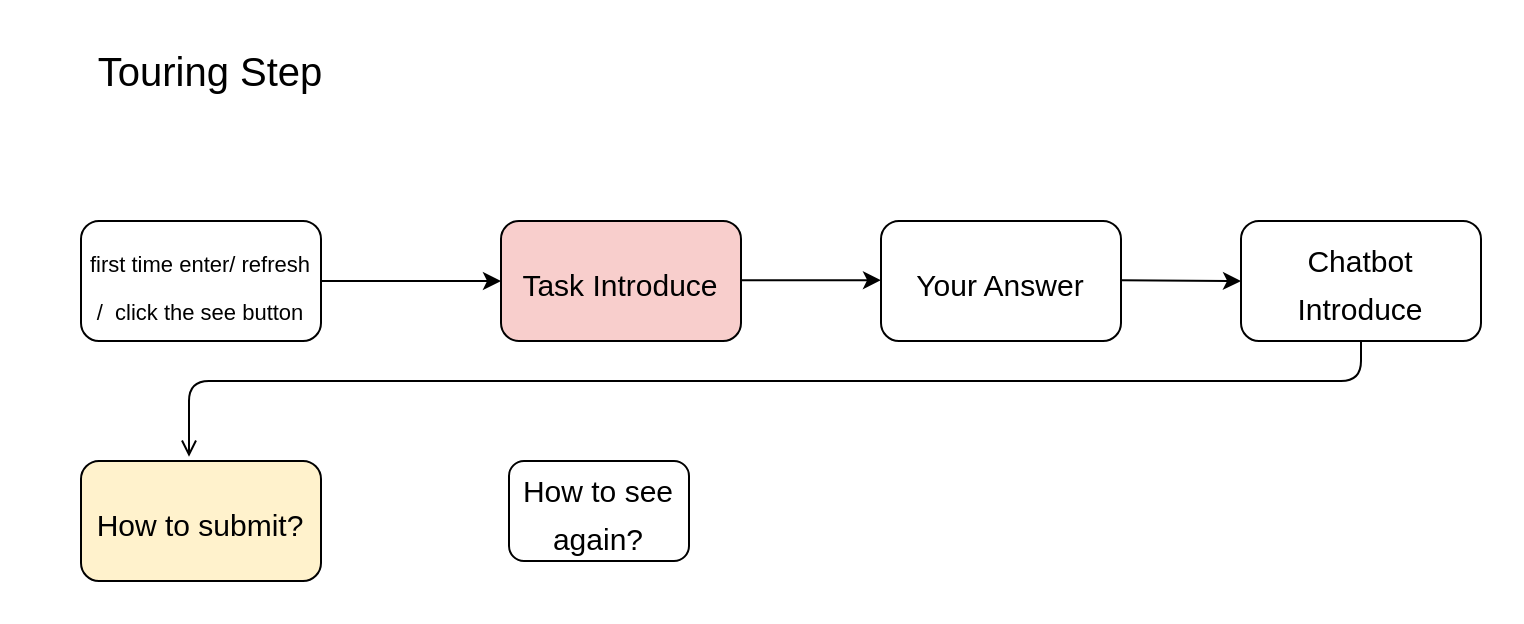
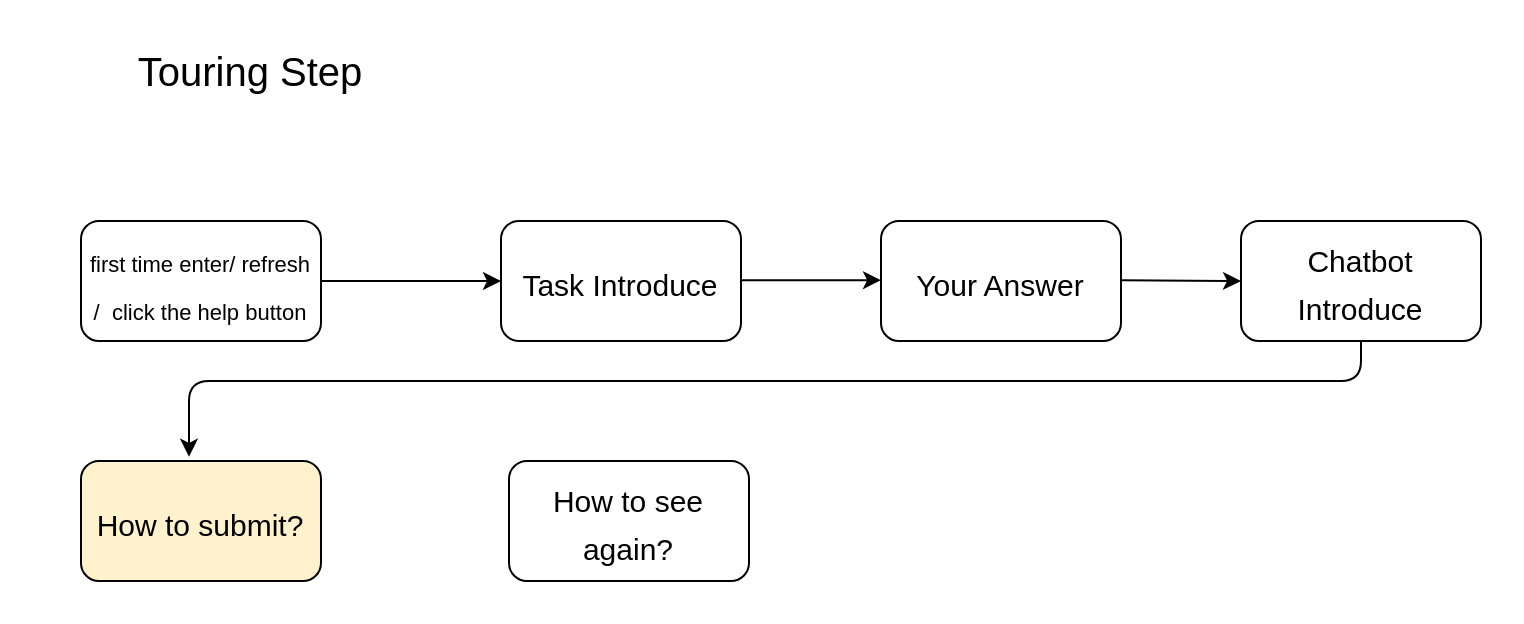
node "Touring Step": moved (211, 71) -> (251, 71)
node "first time enter/ refresh / click the see button": label "first time enter/ refresh / click the see button" -> "first time enter/ refresh / click the help button"
node "Task Introduce": fillcolor #f8cecc -> #ffffff
edge "Chatbot Introduce" -> "How to submit?": arrowhead open -> classic
node "How to see again?": size 180x100 -> 240x120
